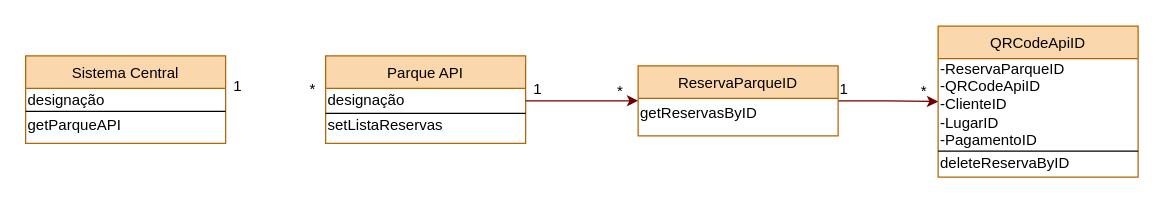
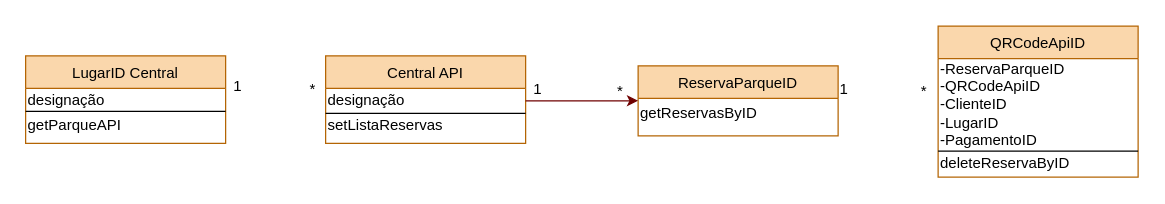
node "Sistema Central": label "Sistema Central" -> "LugarID Central"
node "Parque API": label "Parque API" -> "Central API"
edge "ReservaParqueID" -> "QRCodeApiID": removed
